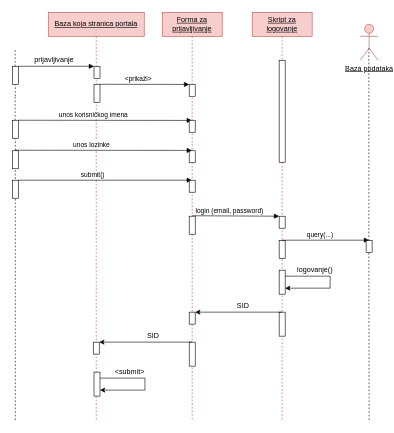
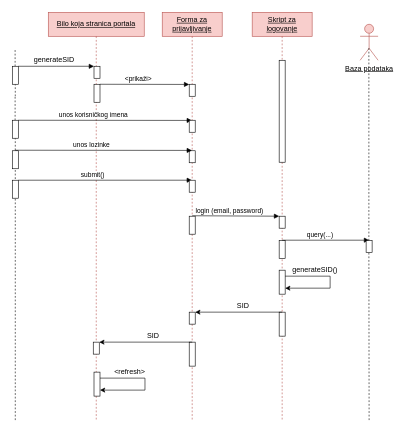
node "Baza koja stranica portala": label "Baza koja stranica portala" -> "Bilo koja stranica portala"
node "prijavljivanje": label "prijavljivanje" -> "generateSID"
node "logovanje()": label "logovanje()" -> "generateSID()"
node "<submit>": label "<submit>" -> "<refresh>"
